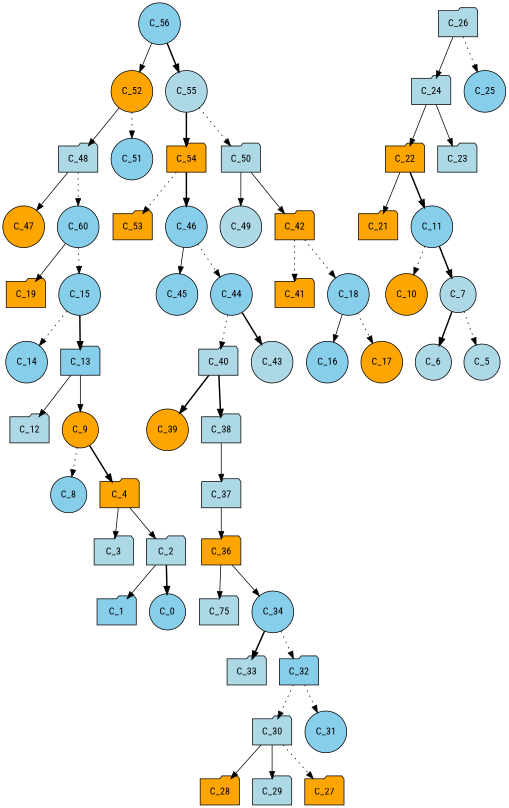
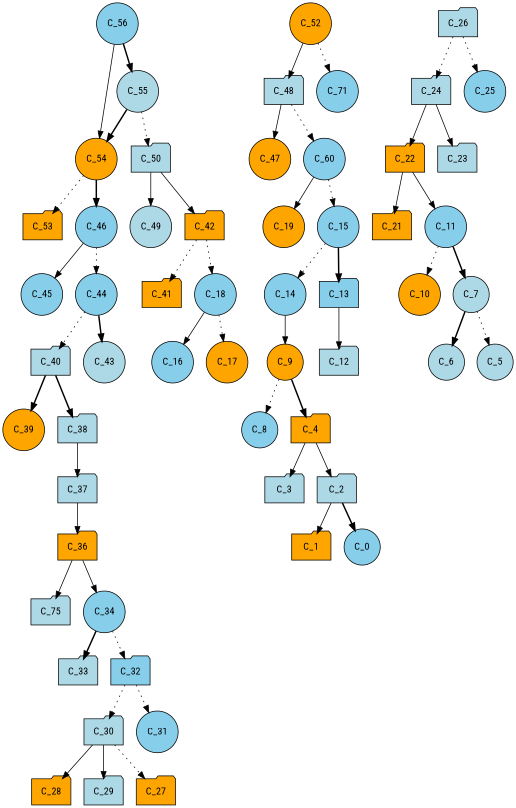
edge "C_56" -> "C_52": now "C_56" -> "C_54"
edge "C_26" -> "C_24": style solid -> dotted
node "C_51": label "C_51" -> "C_71"
node "C_54": shape folder -> circle
edge "C_22" -> "C_11": style bold -> solid
node "C_19": shape folder -> circle
edge "C_13" -> "C_9": now "C_14" -> "C_9"
node "C_1": fillcolor skyblue -> orange
